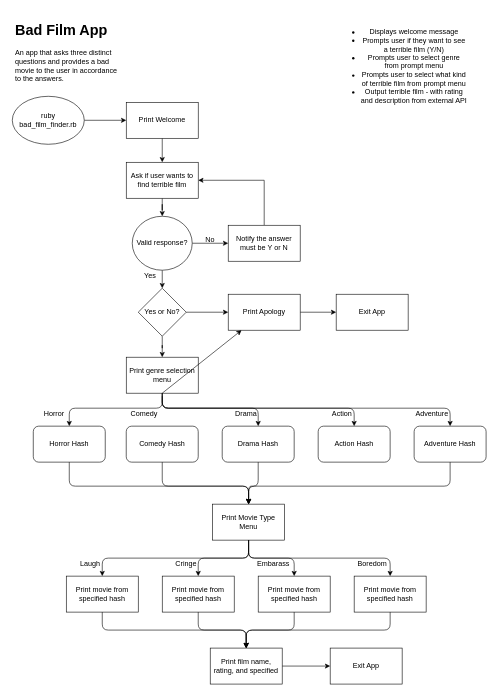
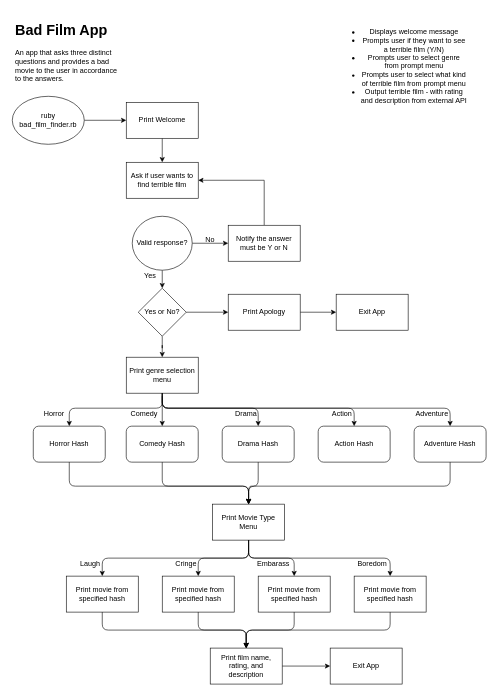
edge "Ask if user wants to find terrible film" -> "Valid response?": removed
edge "Print genre selection menu" -> "Print Apology": now "Print genre selection menu" -> "Comedy Hash"
node "Print film name, rating, and specified": label "Print film name, rating, and specified" -> "Print film name, rating, and description"
